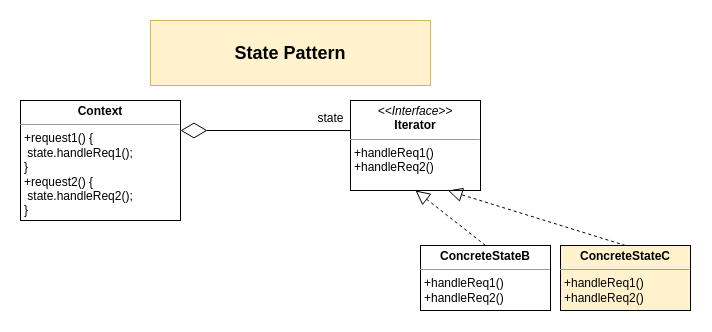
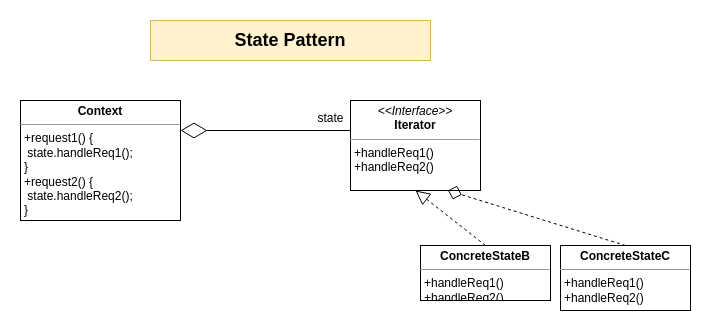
node "State Pattern": size 280x65 -> 280x40
edge "ConcreteStateC +handleReq1() +handleReq2()" -> "<<Interface>> Iterator +handleReq1() +handleReq2()": arrowhead block -> diamond
node "ConcreteStateB +handleReq1() +handleReq2()": size 130x65 -> 130x55
node "ConcreteStateC +handleReq1() +handleReq2()": fillcolor #fff2cc -> #ffffff
